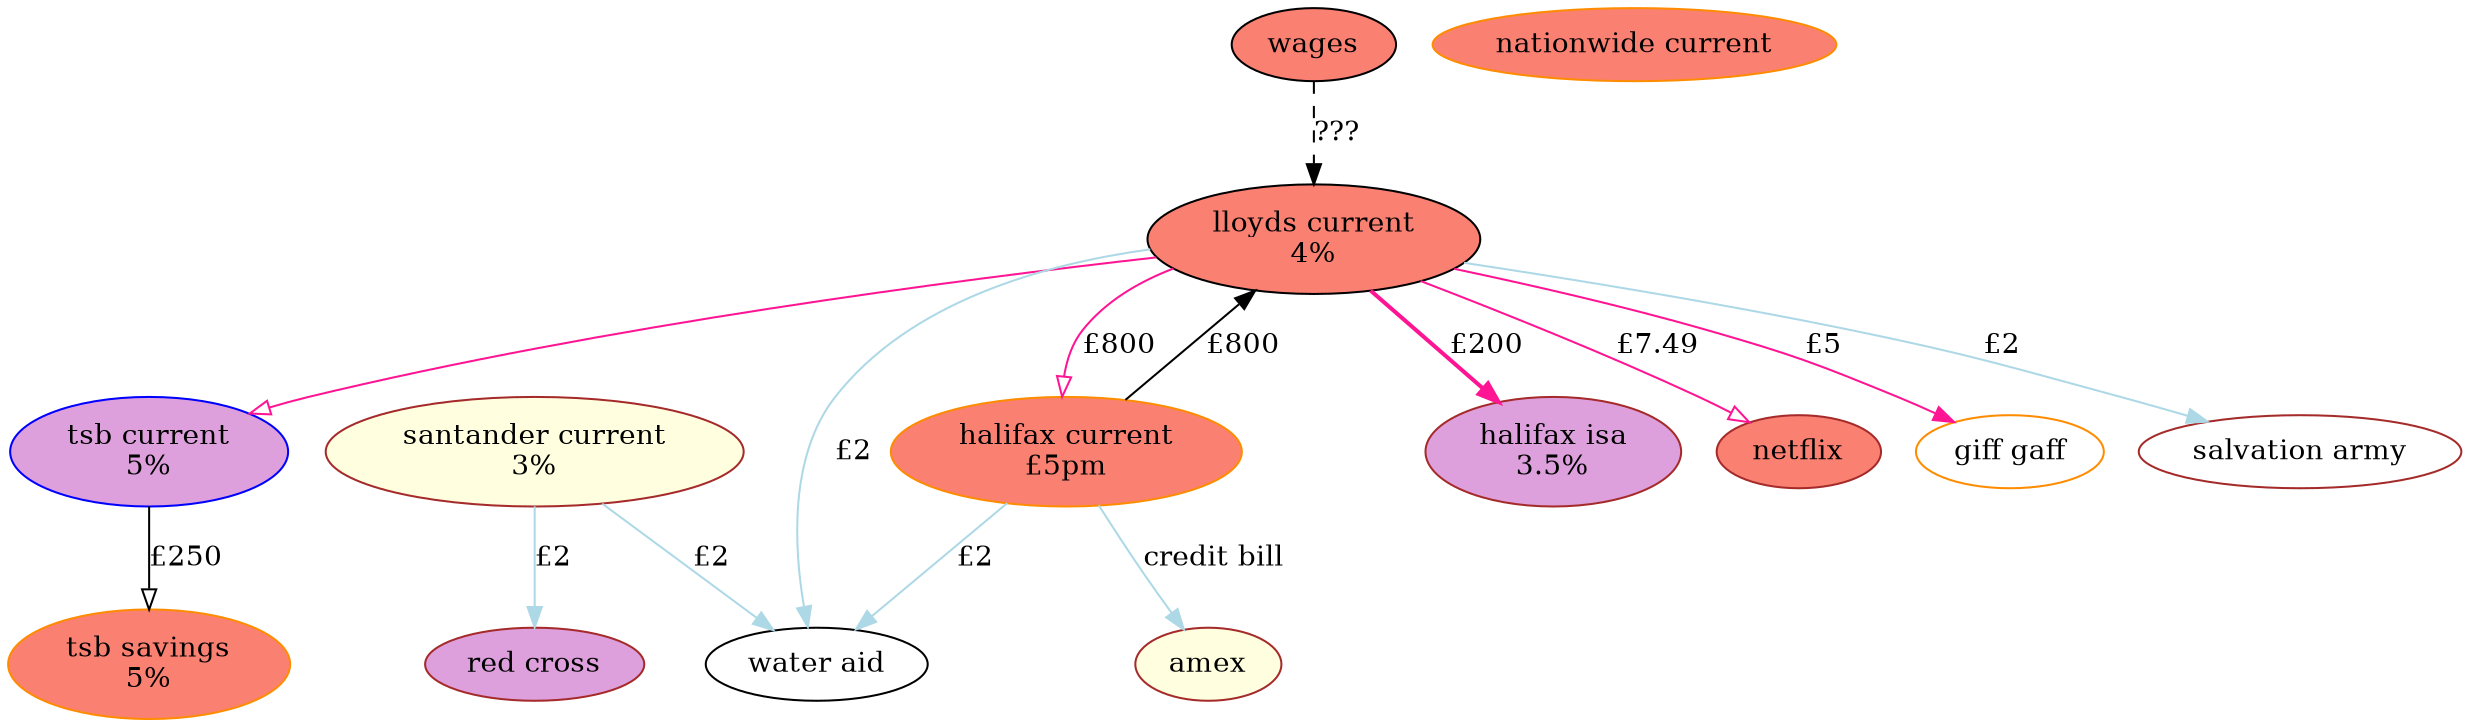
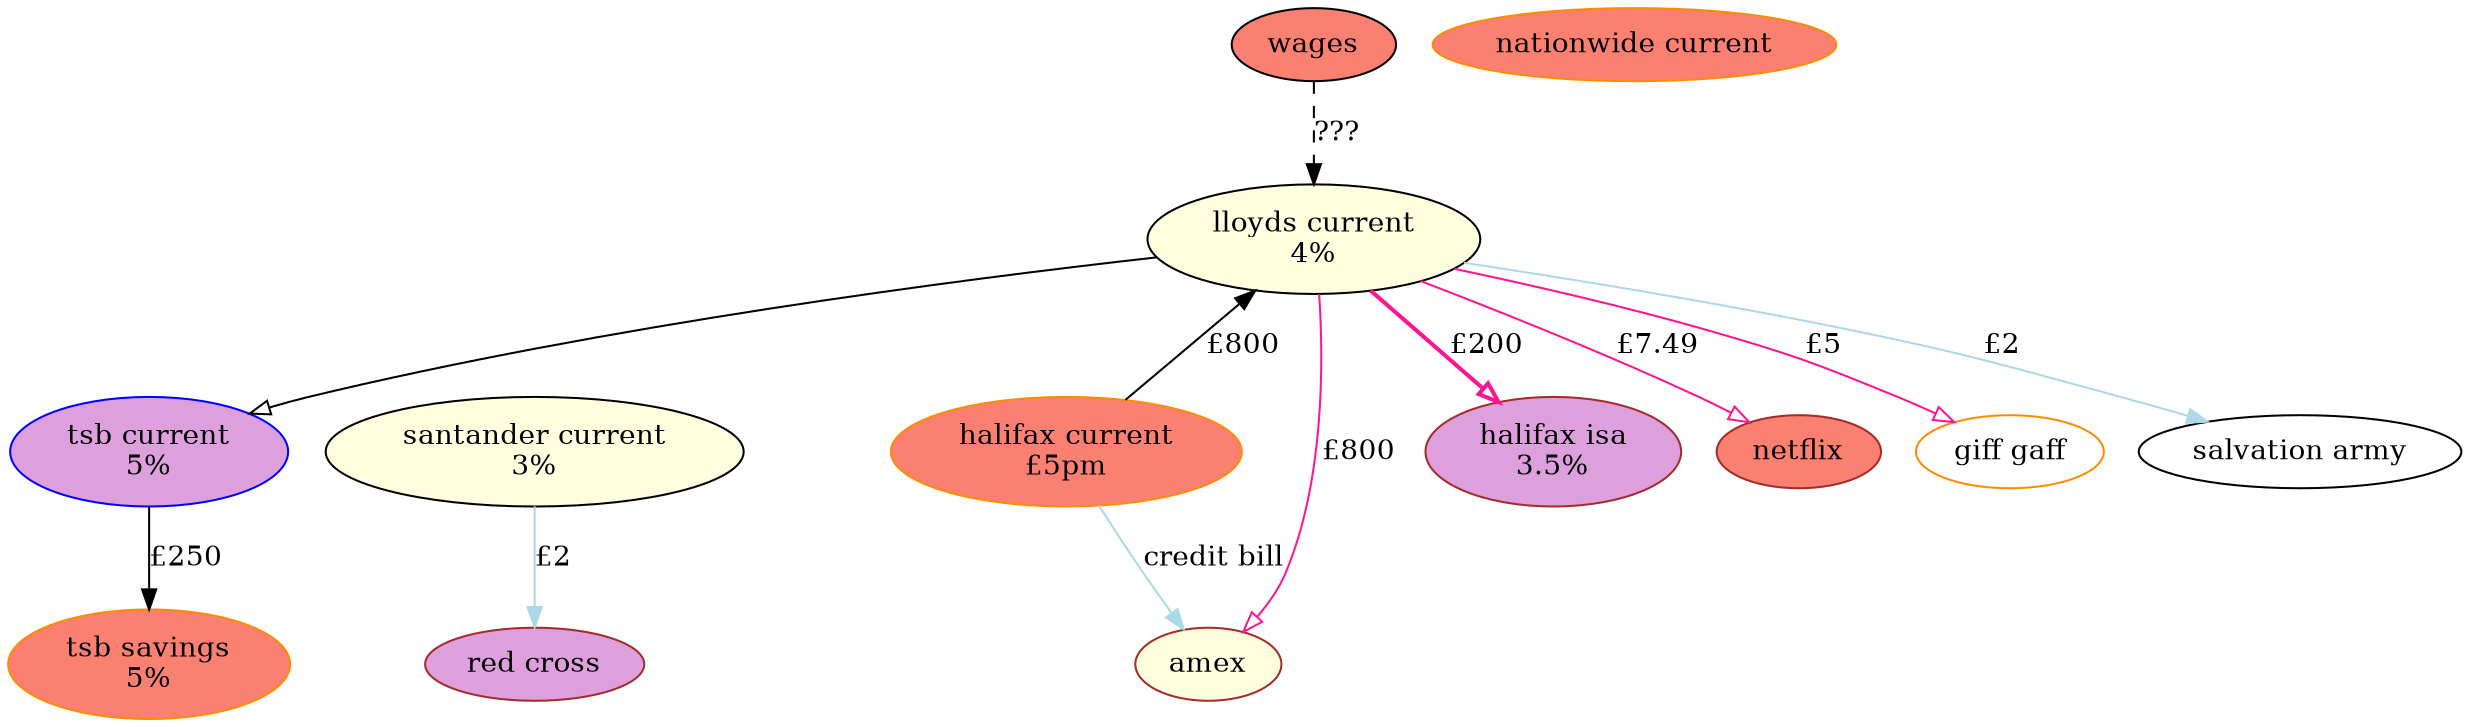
node "lloyds current 4%": fillcolor salmon -> lightyellow
edge "lloyds current 4%" -> "halifax current £5pm": now "lloyds current 4%" -> "amex"
edge "lloyds current 4%" -> "tsb current 5%": color deeppink -> black
edge "lloyds current 4%" -> "giff gaff": arrowhead normal -> onormal
edge "lloyds current 4%" -> "halifax isa 3.5%": arrowhead normal -> onormal
node "santander current 3%": color brown -> black
node "salvation army": color brown -> black
edge "tsb current 5%" -> "tsb savings 5%": arrowhead onormal -> normal
node "water aid": removed
